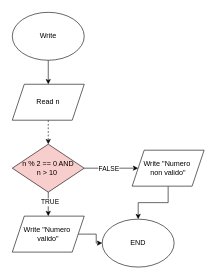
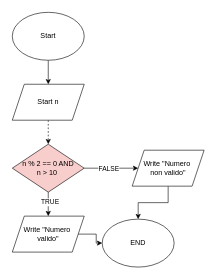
node "Write": label "Write" -> "Start"
node "Read n": label "Read n" -> "Start n"
